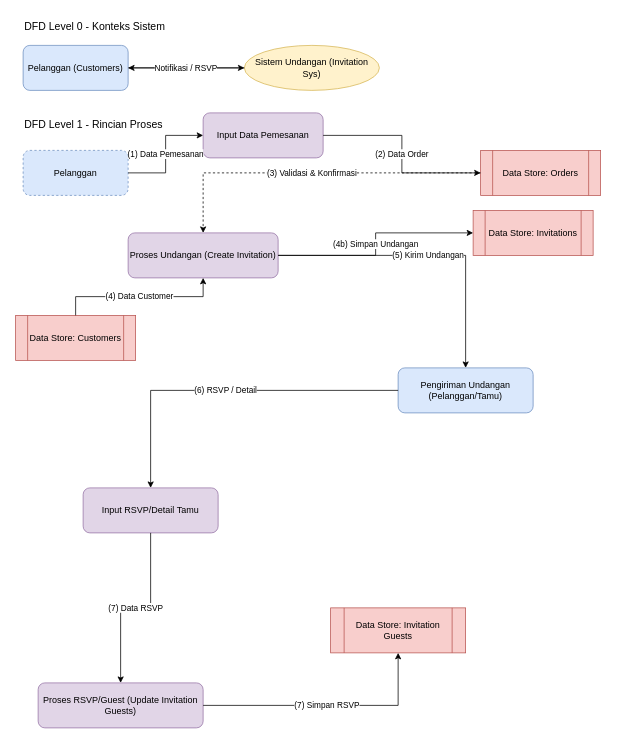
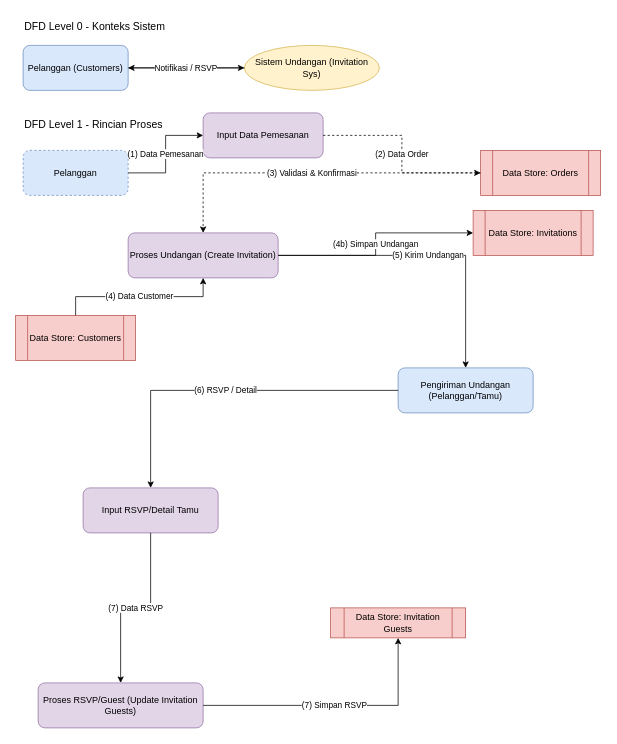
edge "Input Data Pemesanan" -> "Data Store: Orders": style solid -> dashed
node "Data Store: Invitation Guests": size 135x45 -> 135x30
